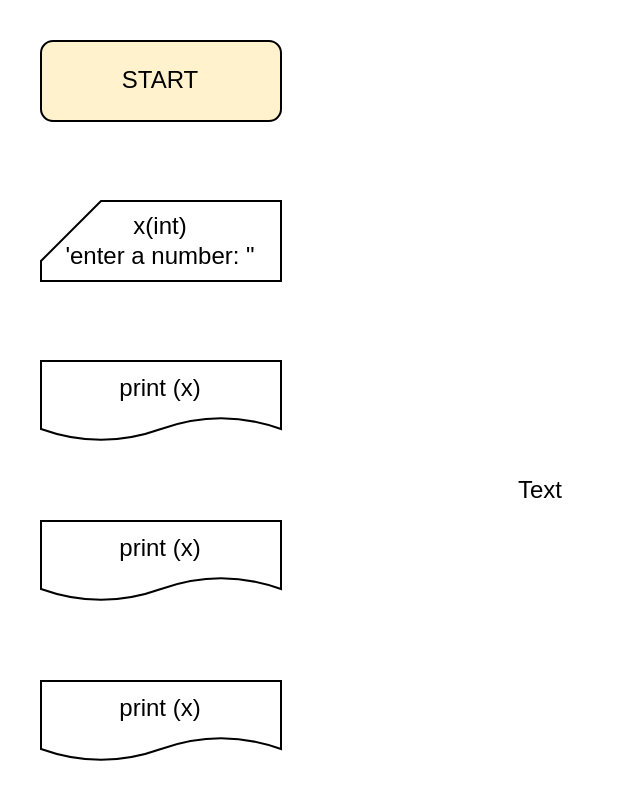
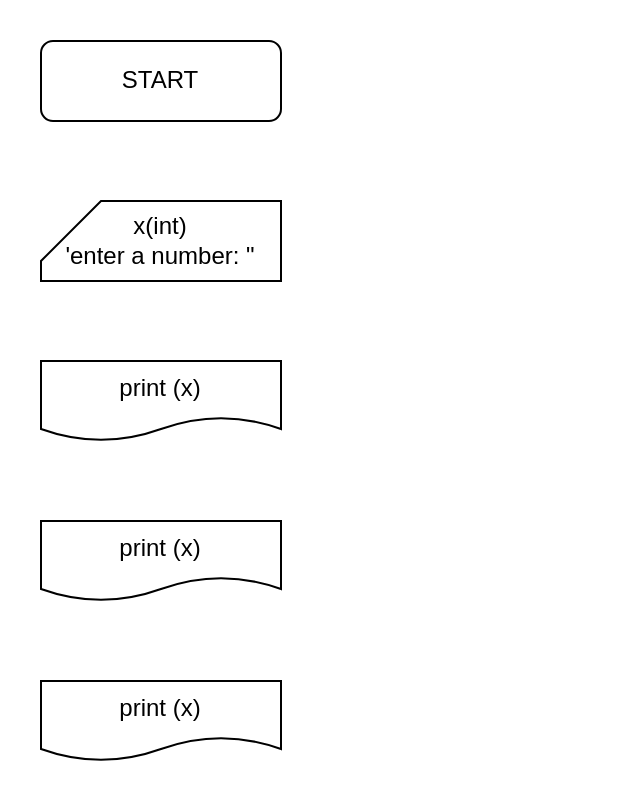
node "START": fillcolor #fff2cc -> #ffffff
node "Text": removed
